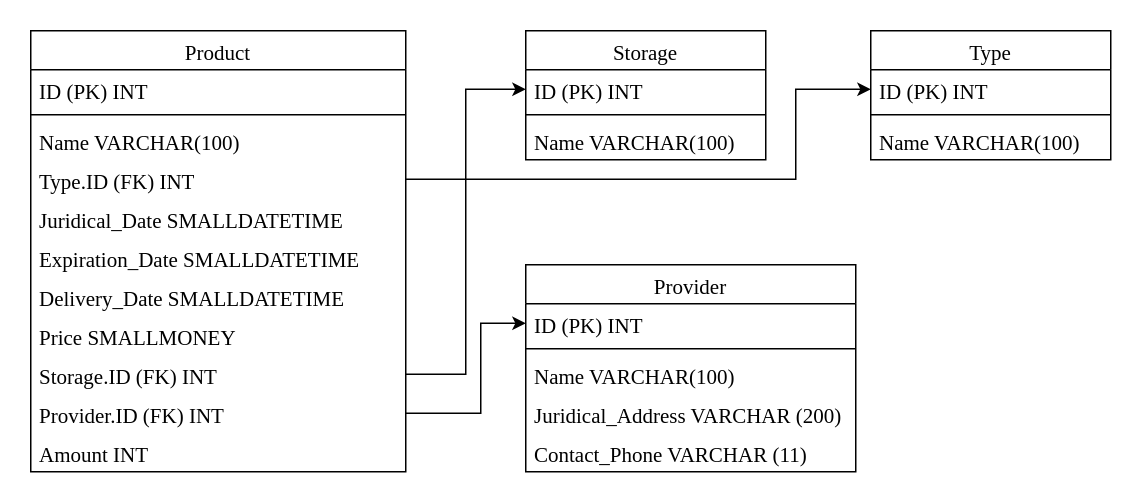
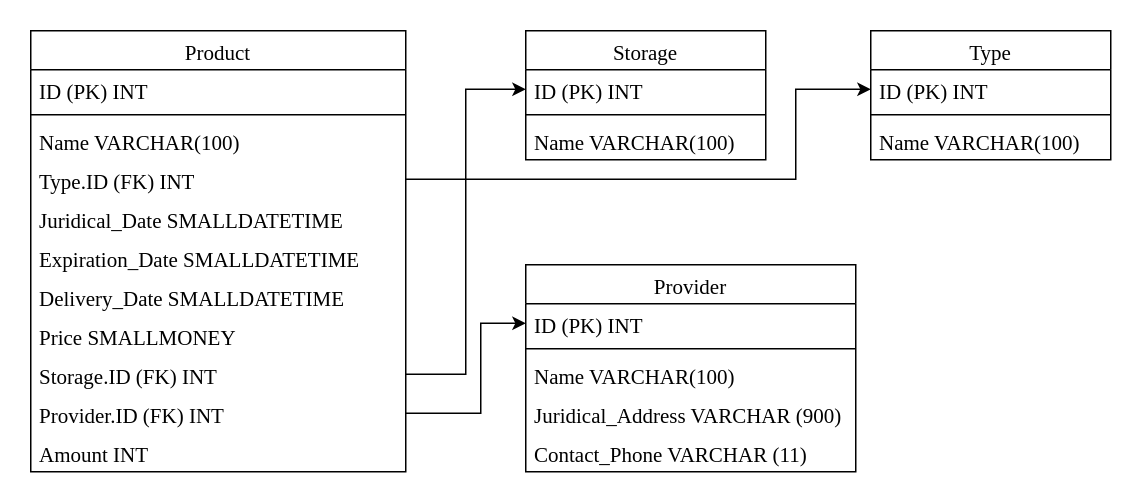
node "Juridical_Address VARCHAR (200)": label "Juridical_Address VARCHAR (200)" -> "Juridical_Address VARCHAR (900)"
